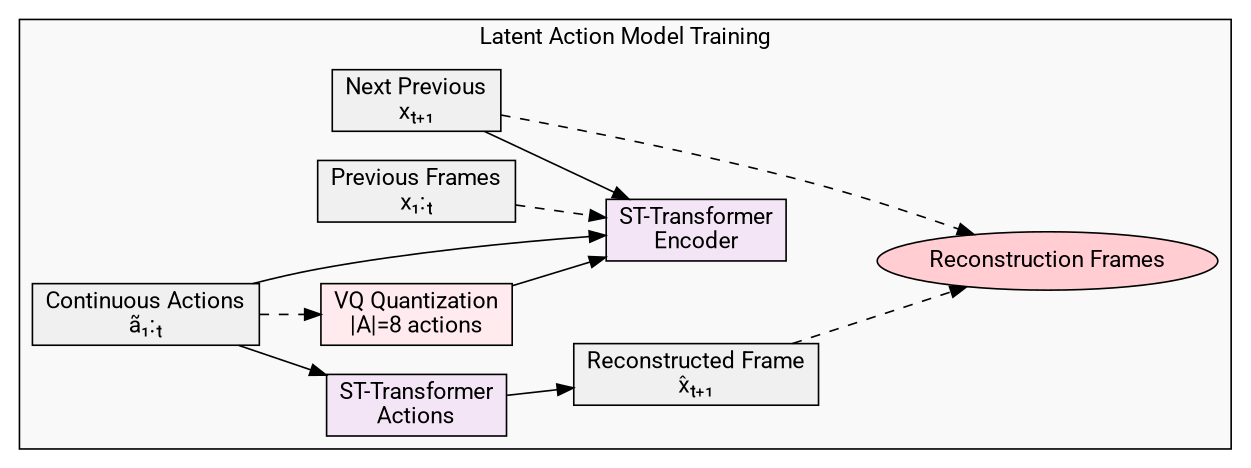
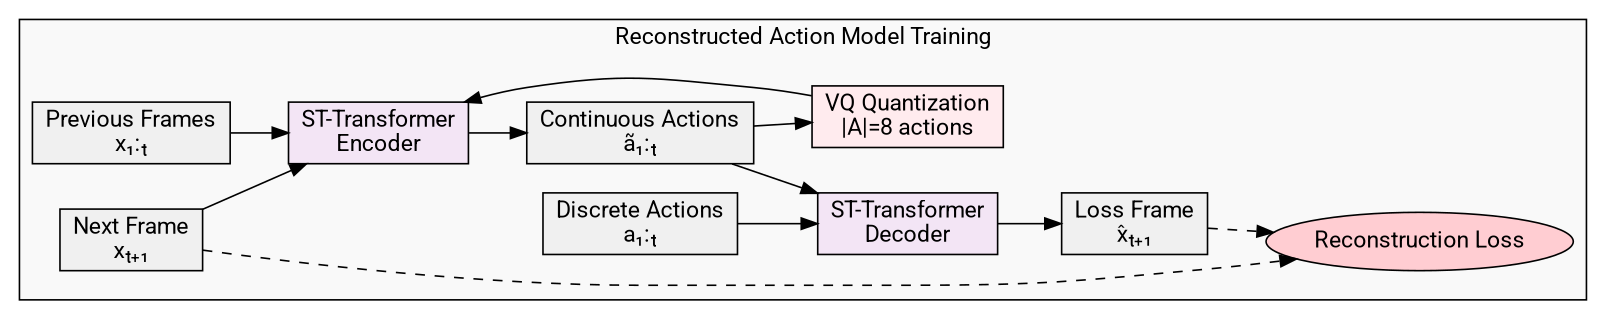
cluster "Latent Action Model Training": label "Latent Action Model Training" -> "Reconstructed Action Model Training"
node "Next Previous xₜ₊₁": label "Next Previous xₜ₊₁" -> "Next Frame xₜ₊₁"
edge "Previous Frames x₁:ₜ" -> "ST-Transformer Encoder": style dashed -> solid
node "Discrete Actions a₁:ₜ": added
edge "Continuous Actions ã₁:ₜ" -> "ST-Transformer Encoder": reversed
node "Reconstruction Frames": label "Reconstruction Frames" -> "Reconstruction Loss"
edge "Continuous Actions ã₁:ₜ" -> "VQ Quantization |A|=8 actions": style dashed -> solid
node "Reconstructed Frame x̂ₜ₊₁": label "Reconstructed Frame x̂ₜ₊₁" -> "Loss Frame x̂ₜ₊₁"
node "ST-Transformer Actions": label "ST-Transformer Actions" -> "ST-Transformer Decoder"
